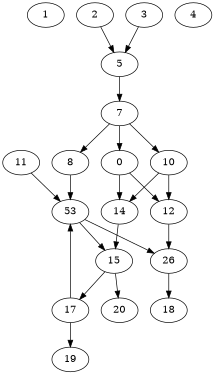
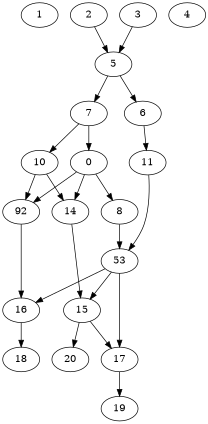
node "6": added
edge "7" -> "8": now "0" -> "8"
node "12": label "12" -> "92"
node "26": label "26" -> "16"
edge "17" -> "53": reversed
